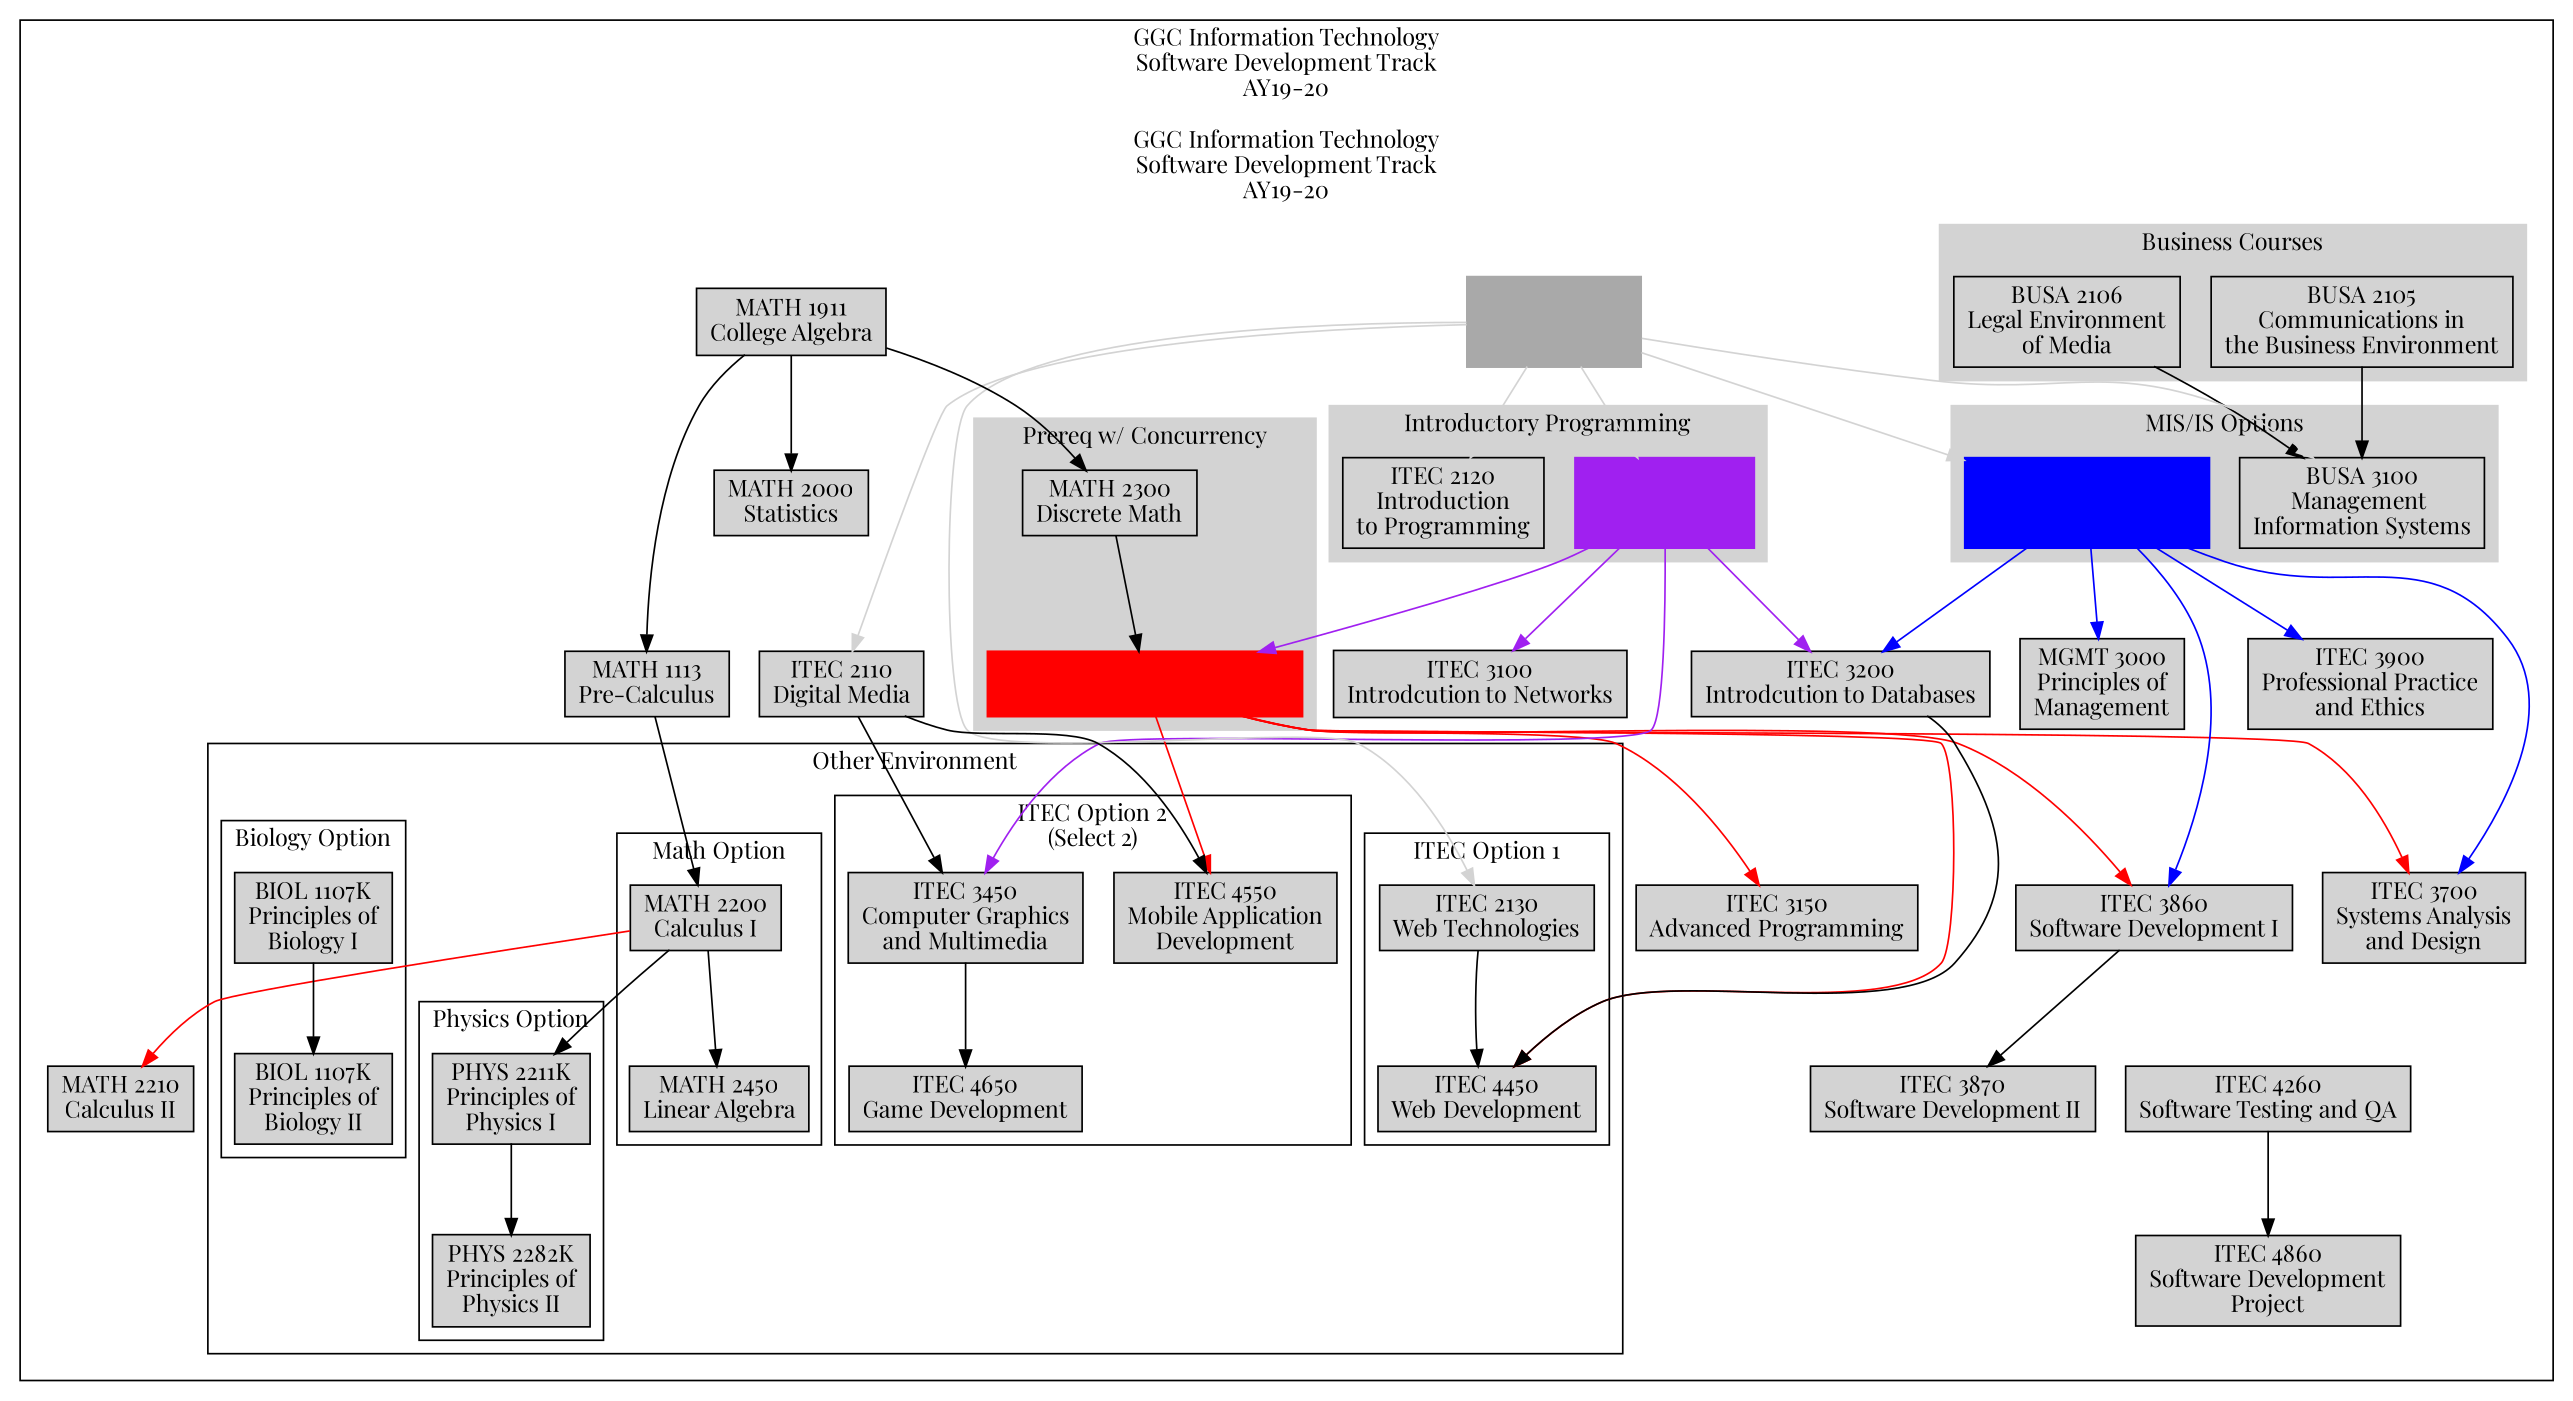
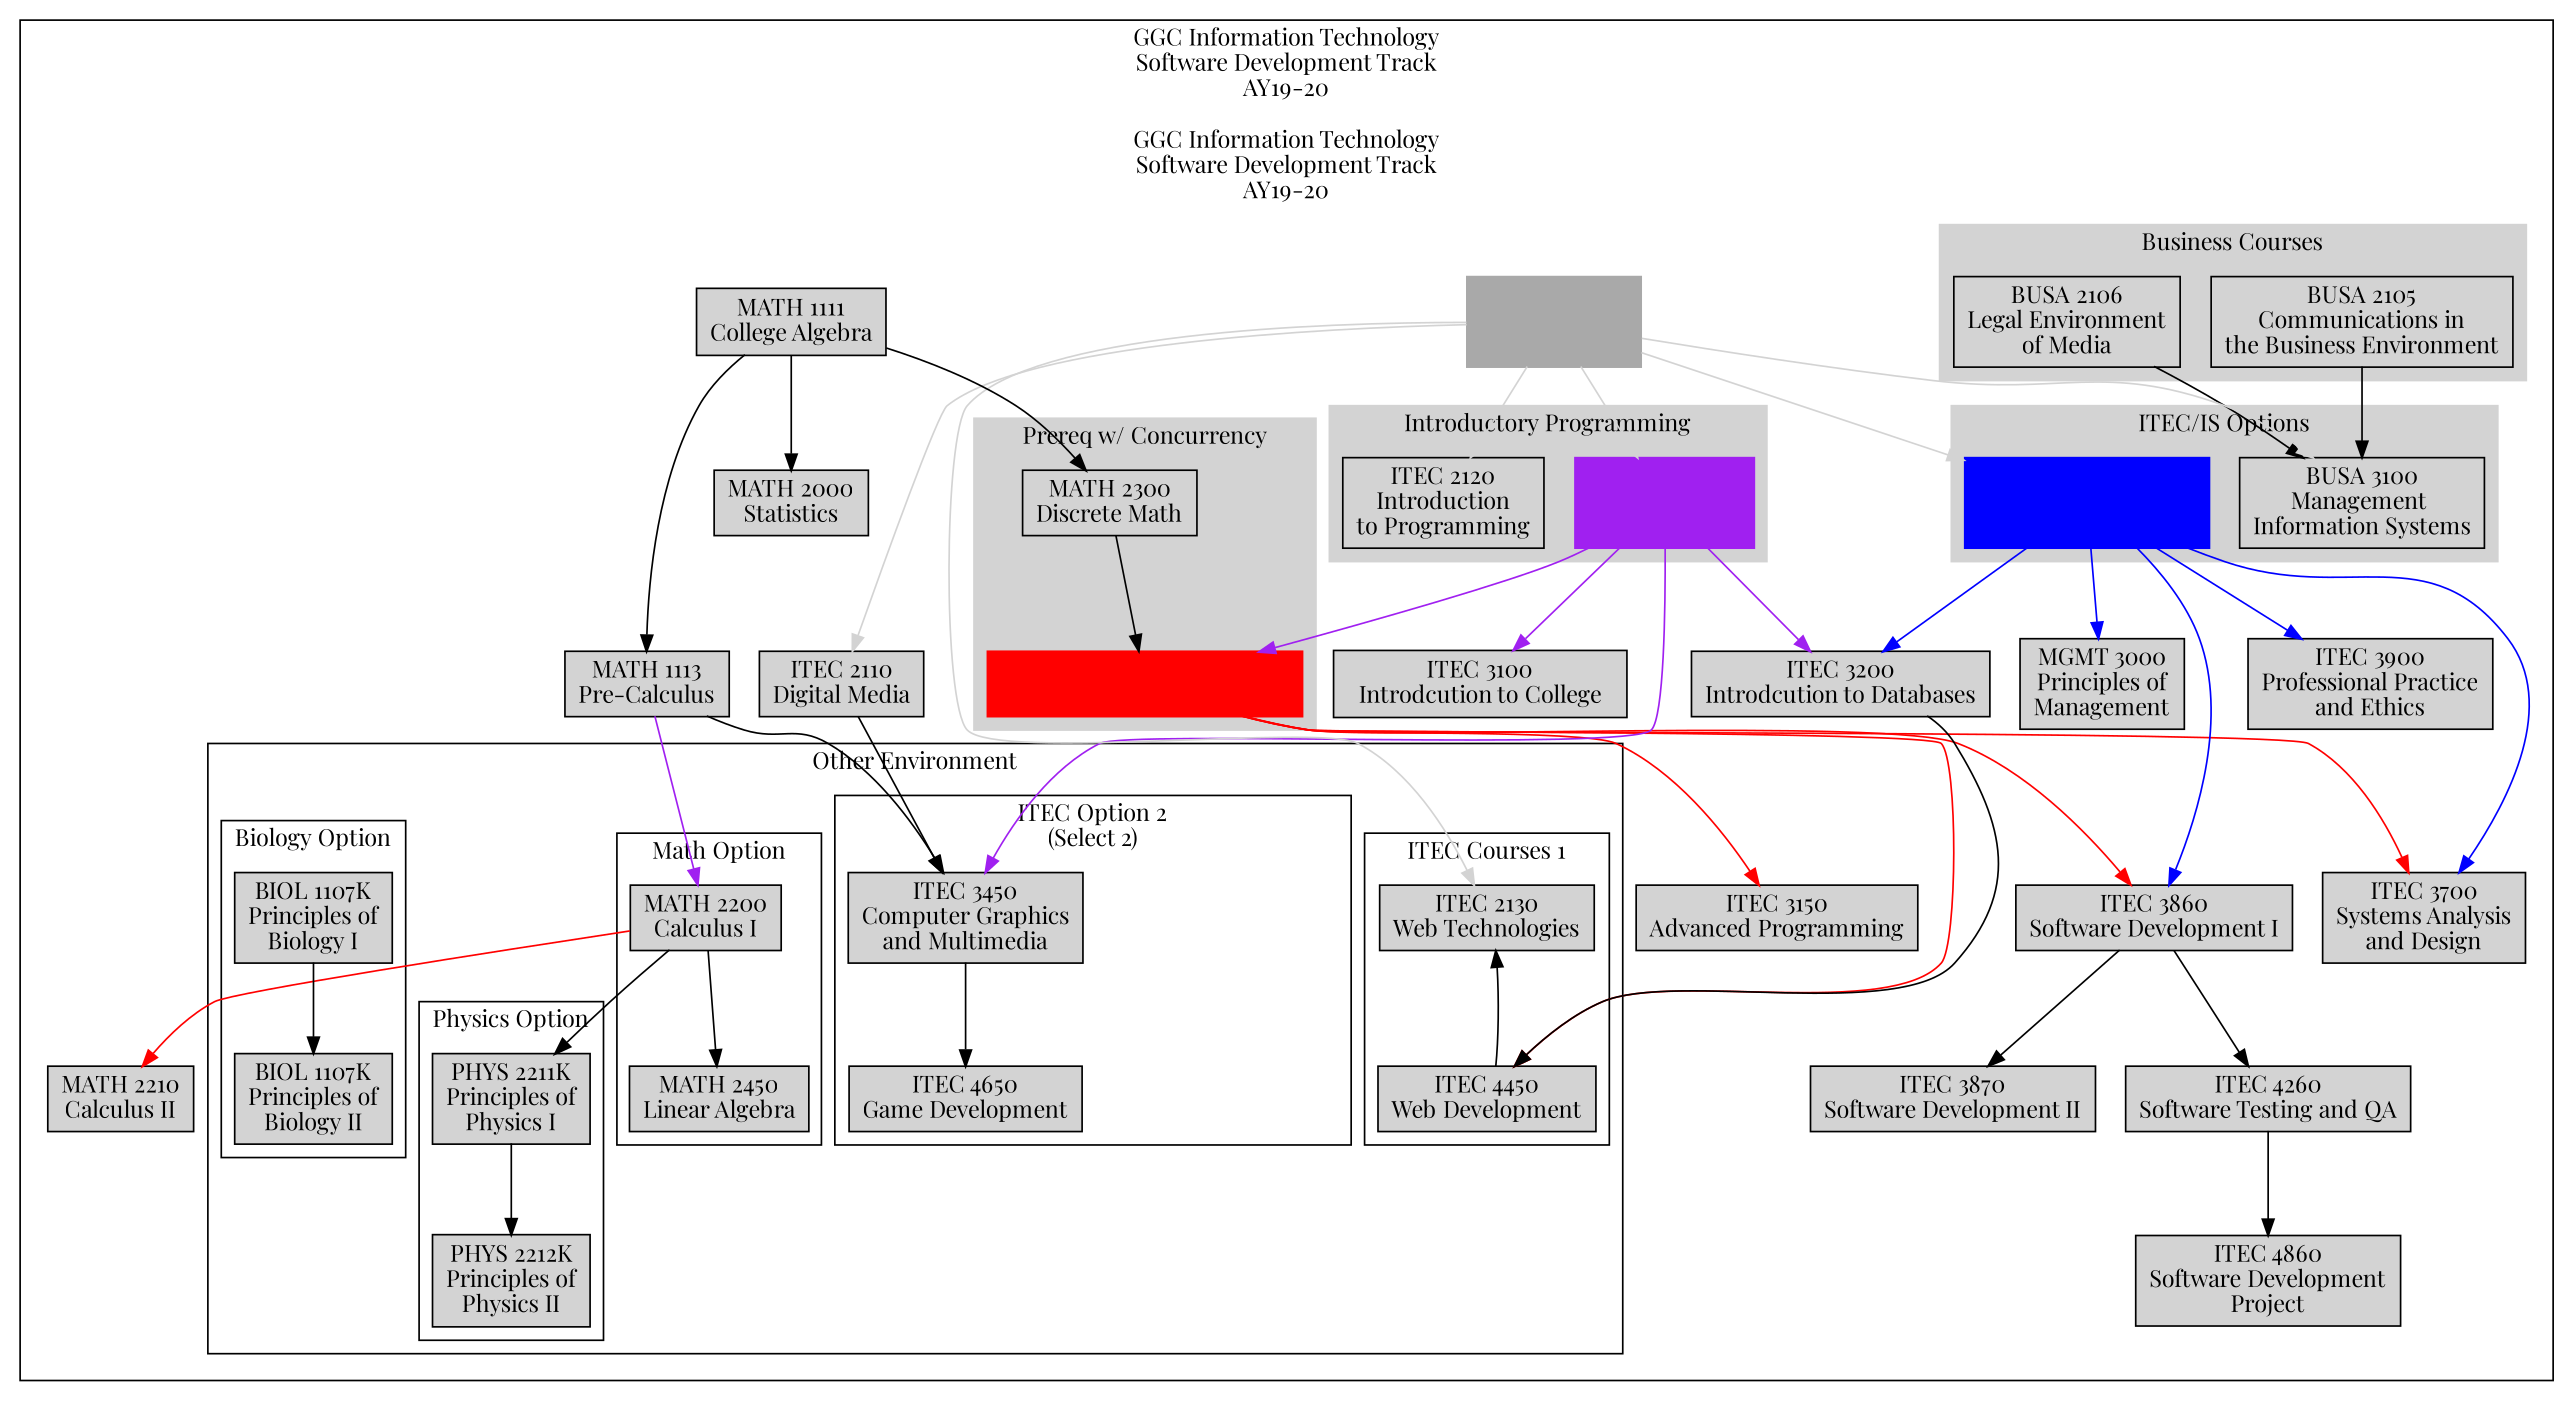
node "MATH 1911 College Algebra": label "MATH 1911 College Algebra" -> "MATH 1111 College Algebra"
cluster "MIS/IS Options": label "MIS/IS Options" -> "ITEC/IS Options"
node "ITEC 3100 Introdcution to Networks": label "ITEC 3100 Introdcution to Networks" -> "ITEC 3100 Introdcution to College"
edge "MATH 1113 Pre-Calculus" -> "ITEC 3450 Computer Graphics and Multimedia": added
edge "MATH 1113 Pre-Calculus" -> "MATH 2200 Calculus I": color black -> purple
cluster "ITEC Option 1": label "ITEC Option 1" -> "ITEC Courses 1"
node "ITEC 4550 Mobile Application Development": removed
edge "ITEC 2130 Web Technologies" -> "ITEC 4450 Web Development": reversed
edge "ITEC 3860 Software Development I" -> "ITEC 4260 Software Testing and QA": added
node "PHYS 2282K Principles of Physics II": label "PHYS 2282K Principles of Physics II" -> "PHYS 2212K Principles of Physics II"
